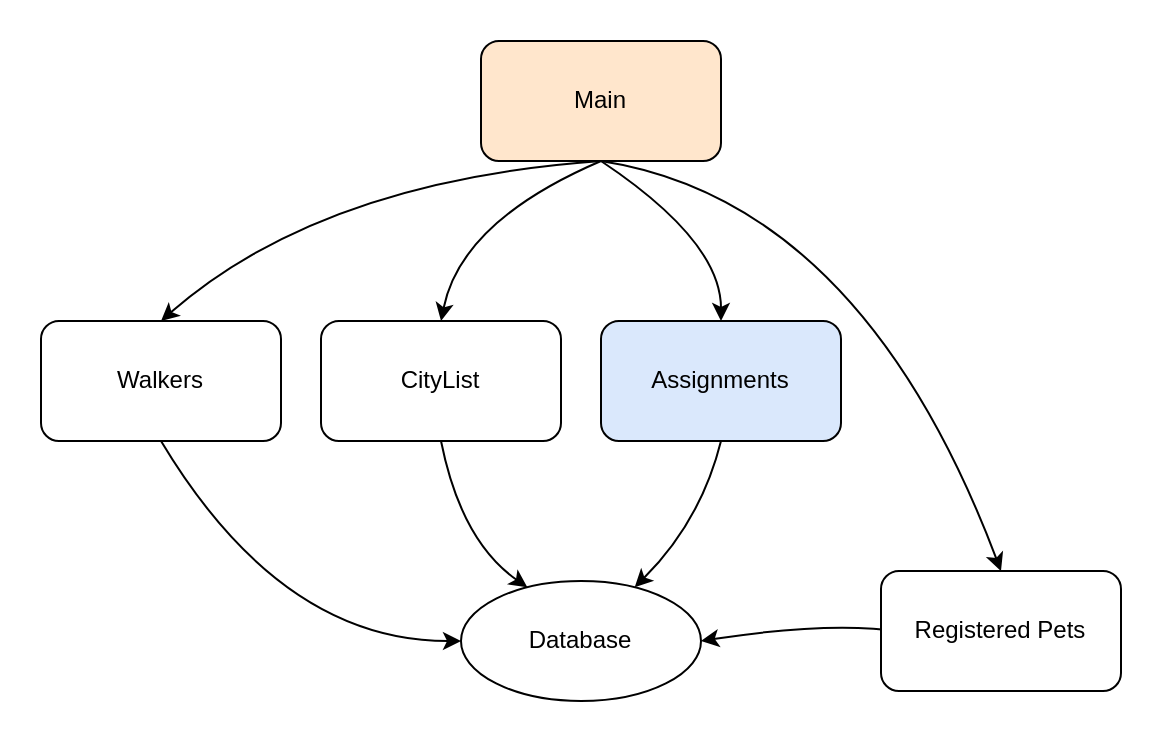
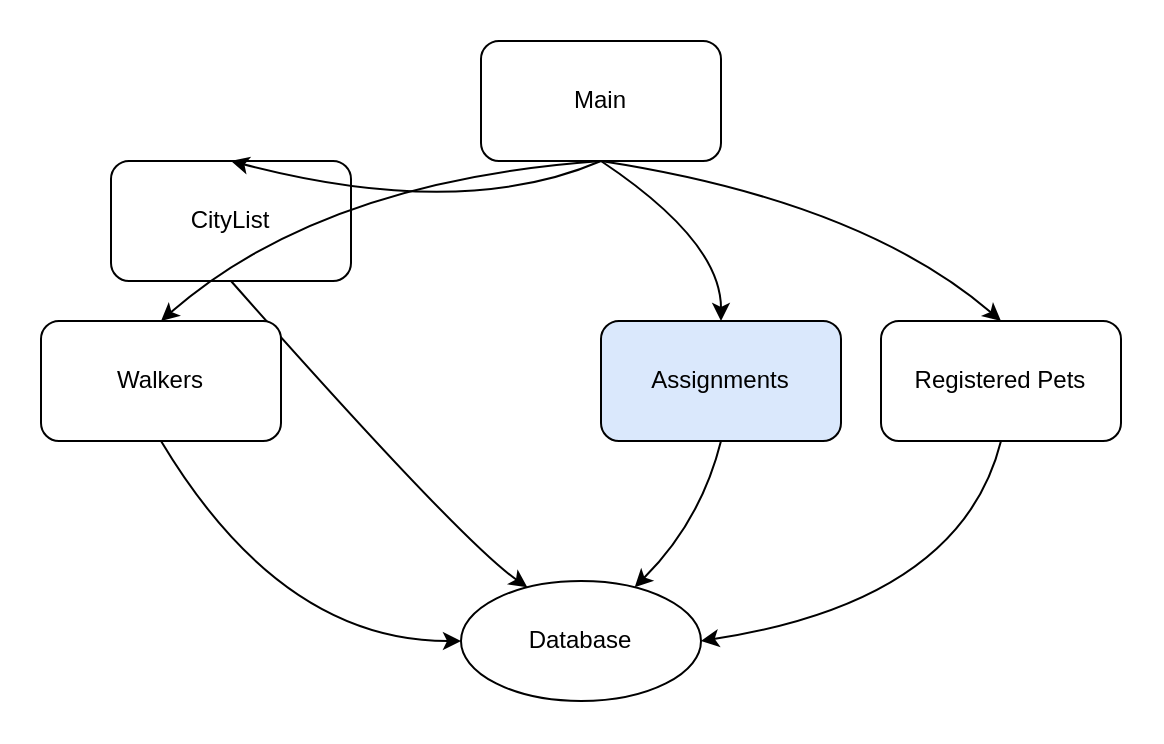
node "Main": fillcolor #ffe6cc -> #ffffff
node "CityList": moved (441, 381) -> (231, 221)
node "Registered Pets": moved (1001, 631) -> (1001, 381)
